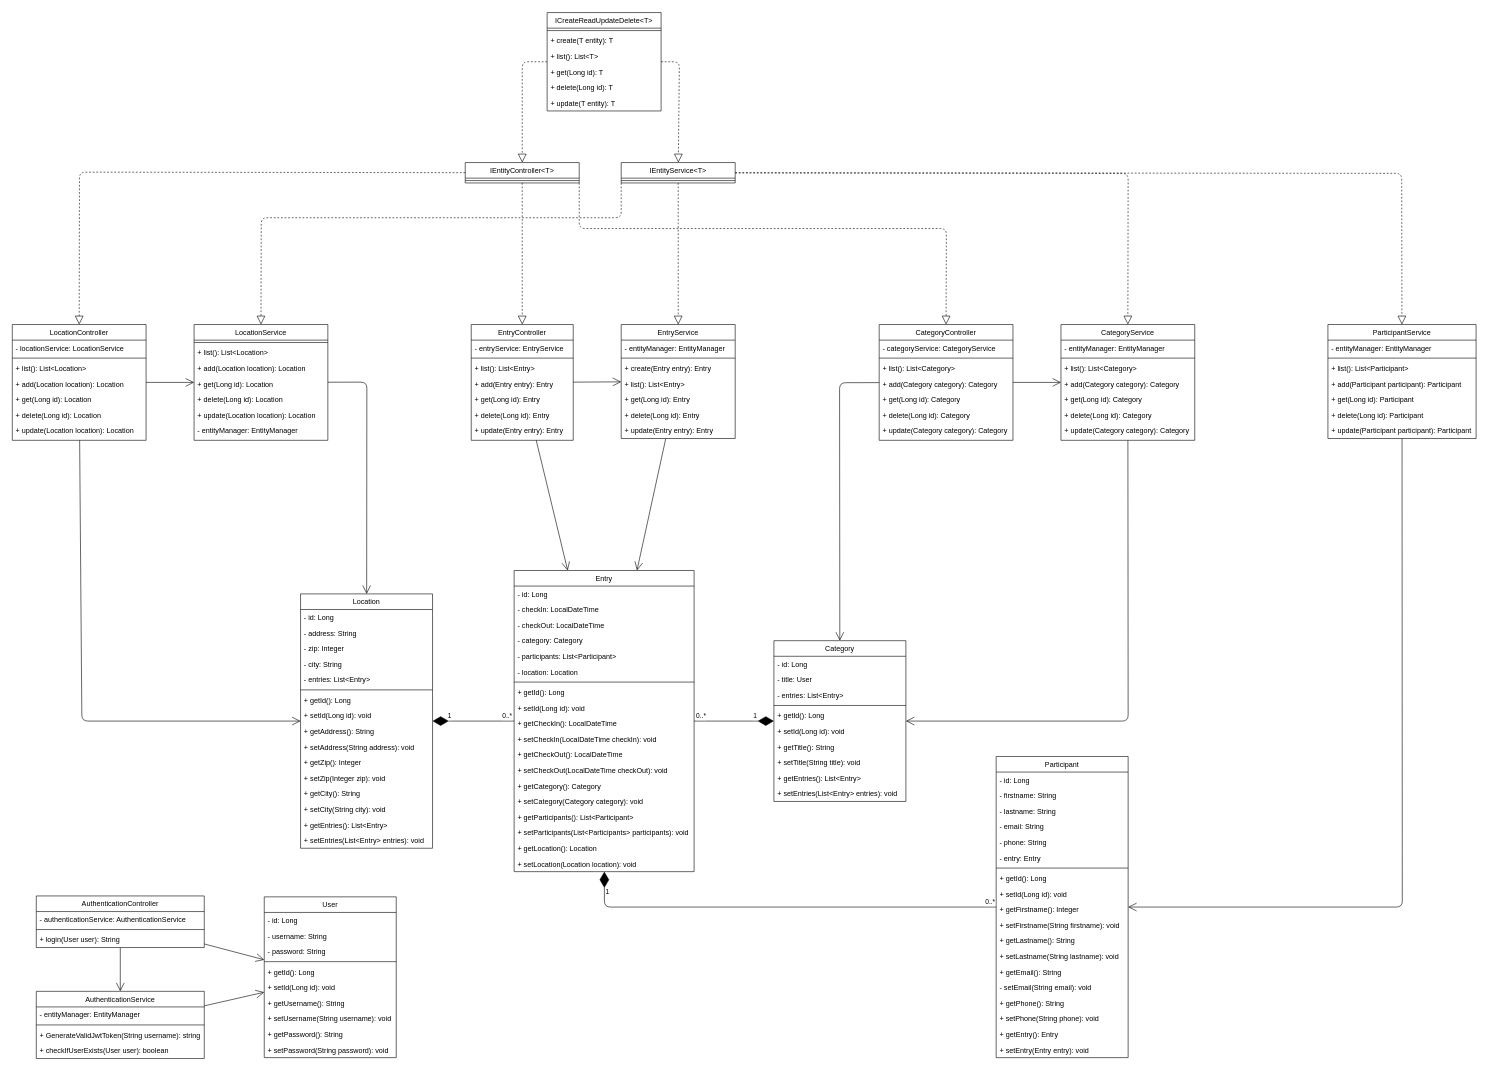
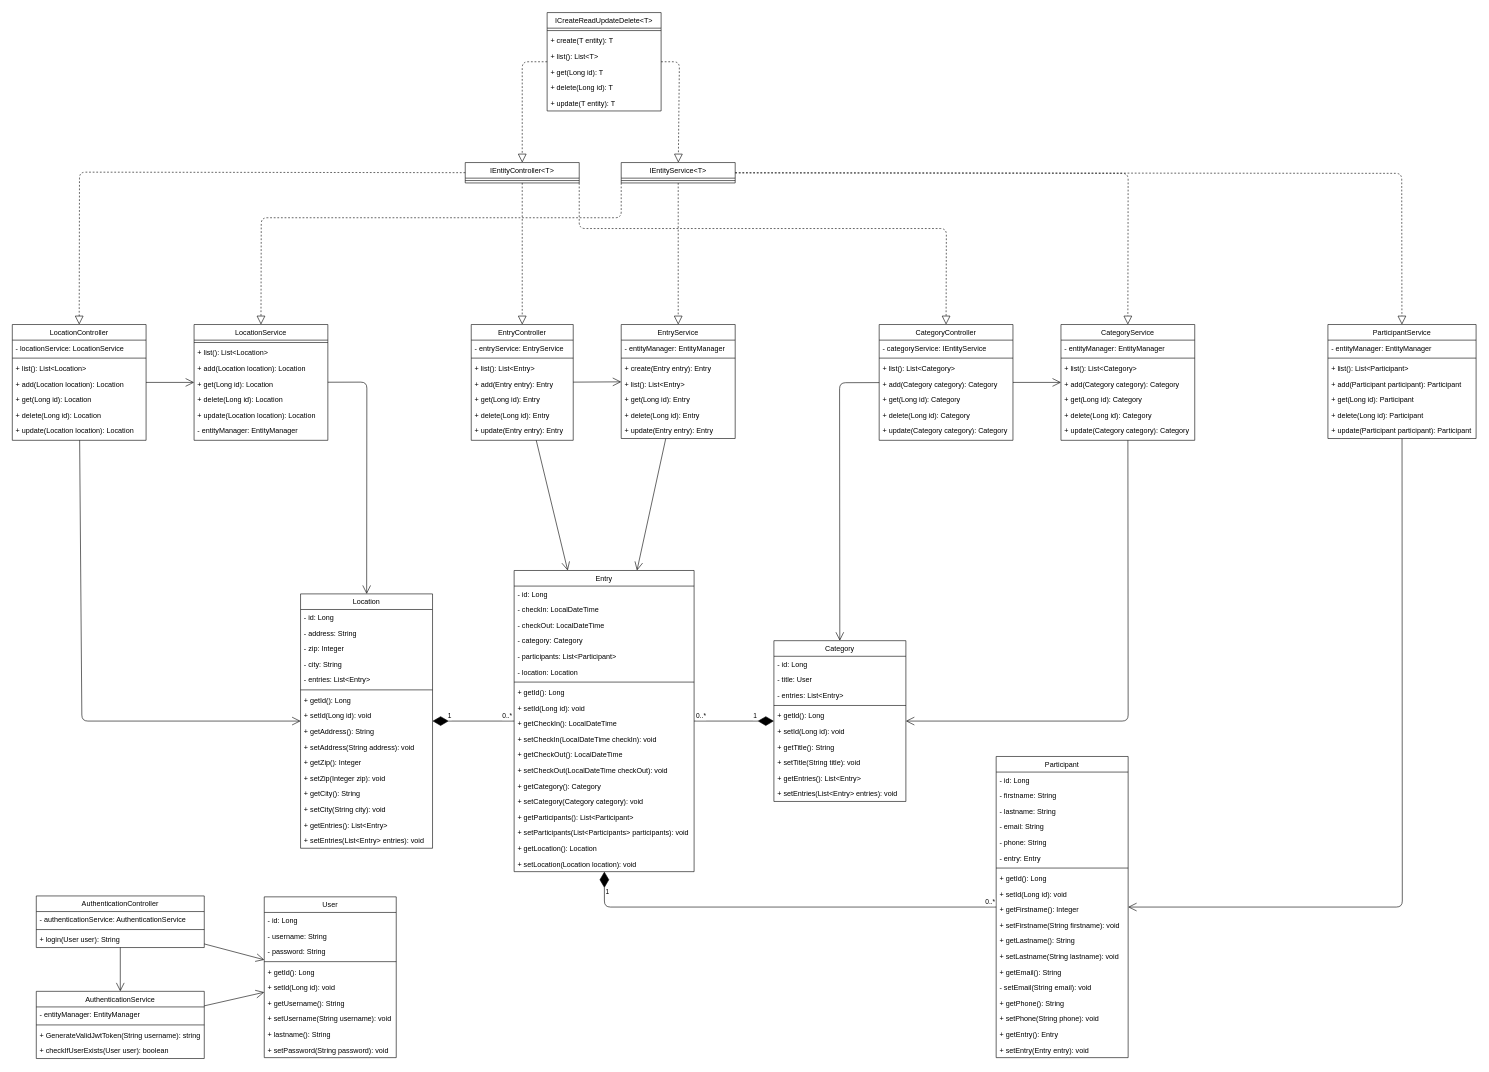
node "- categoryService: CategoryService": label "- categoryService: CategoryService" -> "- categoryService: IEntityService"
node "+ getPassword(): String": label "+ getPassword(): String" -> "+ lastname(): String"
